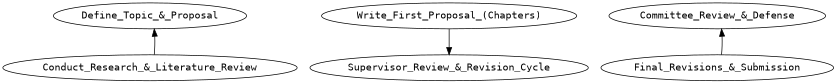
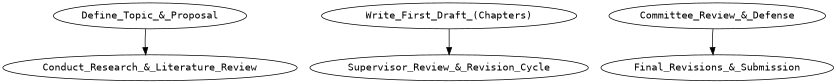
node "Write_First_Proposal_(Chapters)": label "Write_First_Proposal_(Chapters)" -> "Write_First_Draft_(Chapters)"
edge "Conduct_Research_&_Literature_Review" -> "Define_Topic_&_Proposal": reversed
edge "Final_Revisions_&_Submission" -> "Committee_Review_&_Defense": reversed
